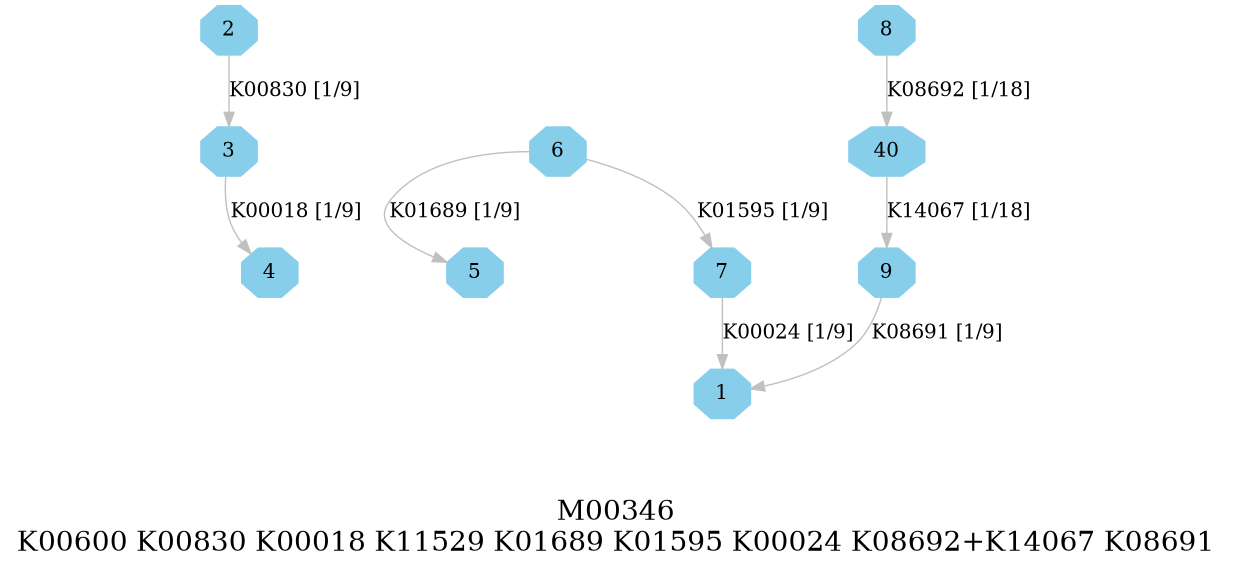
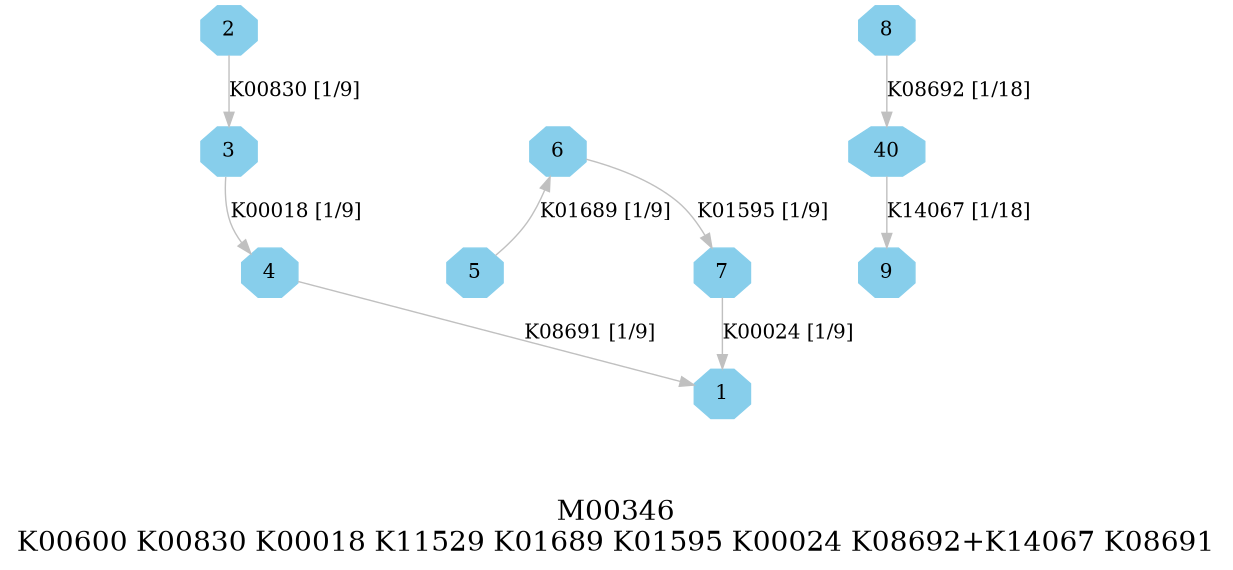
edge "6" -> "5": reversed
edge "9" -> "1": now "4" -> "1"
